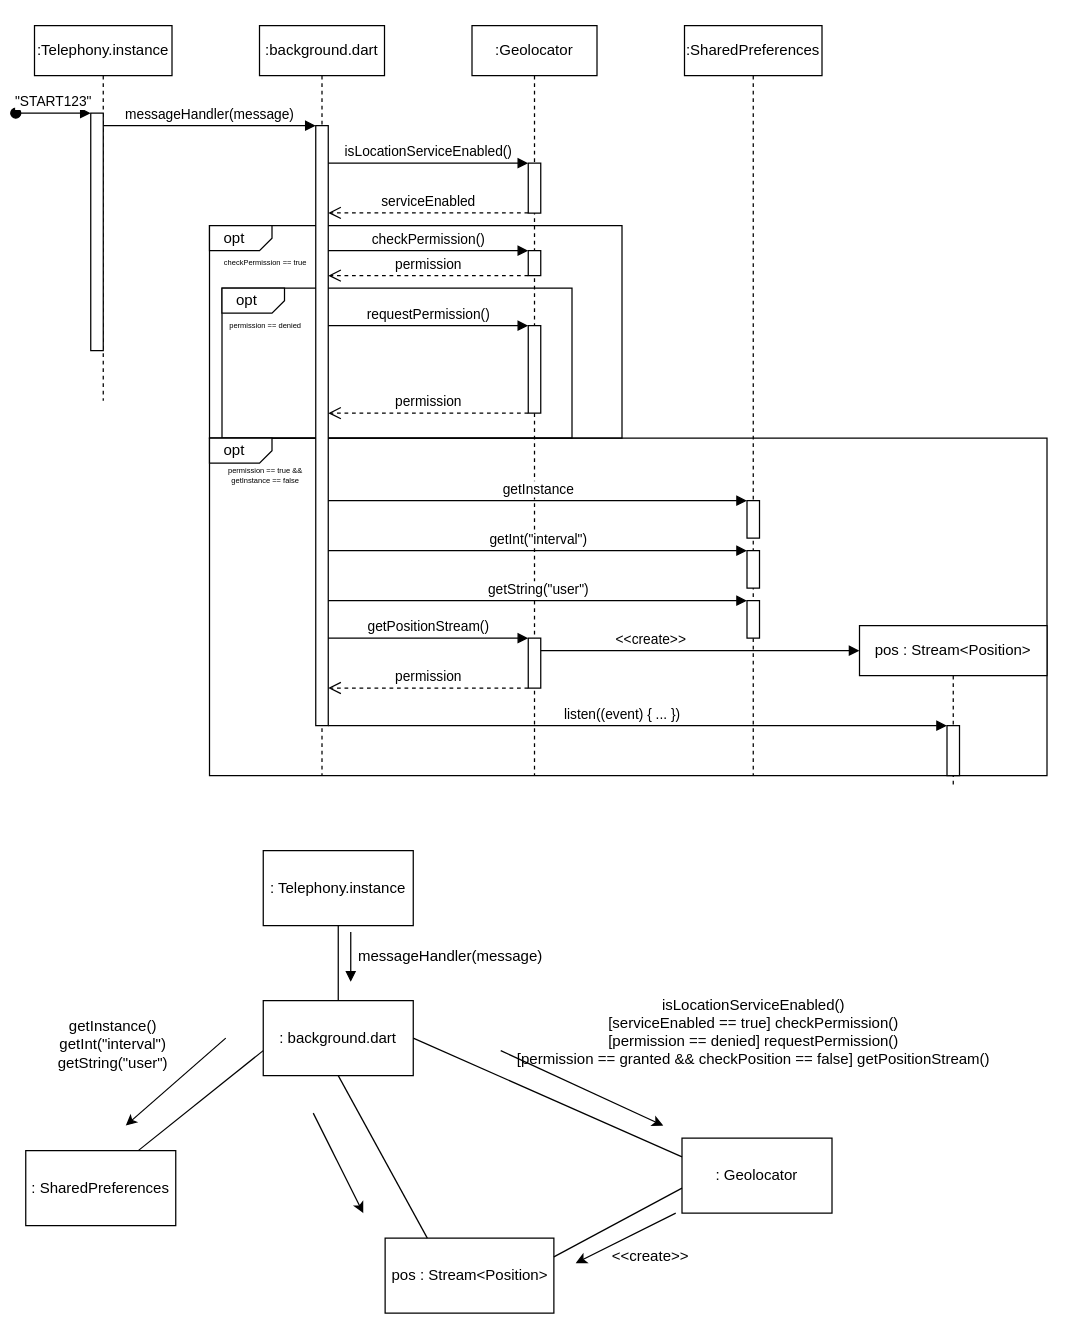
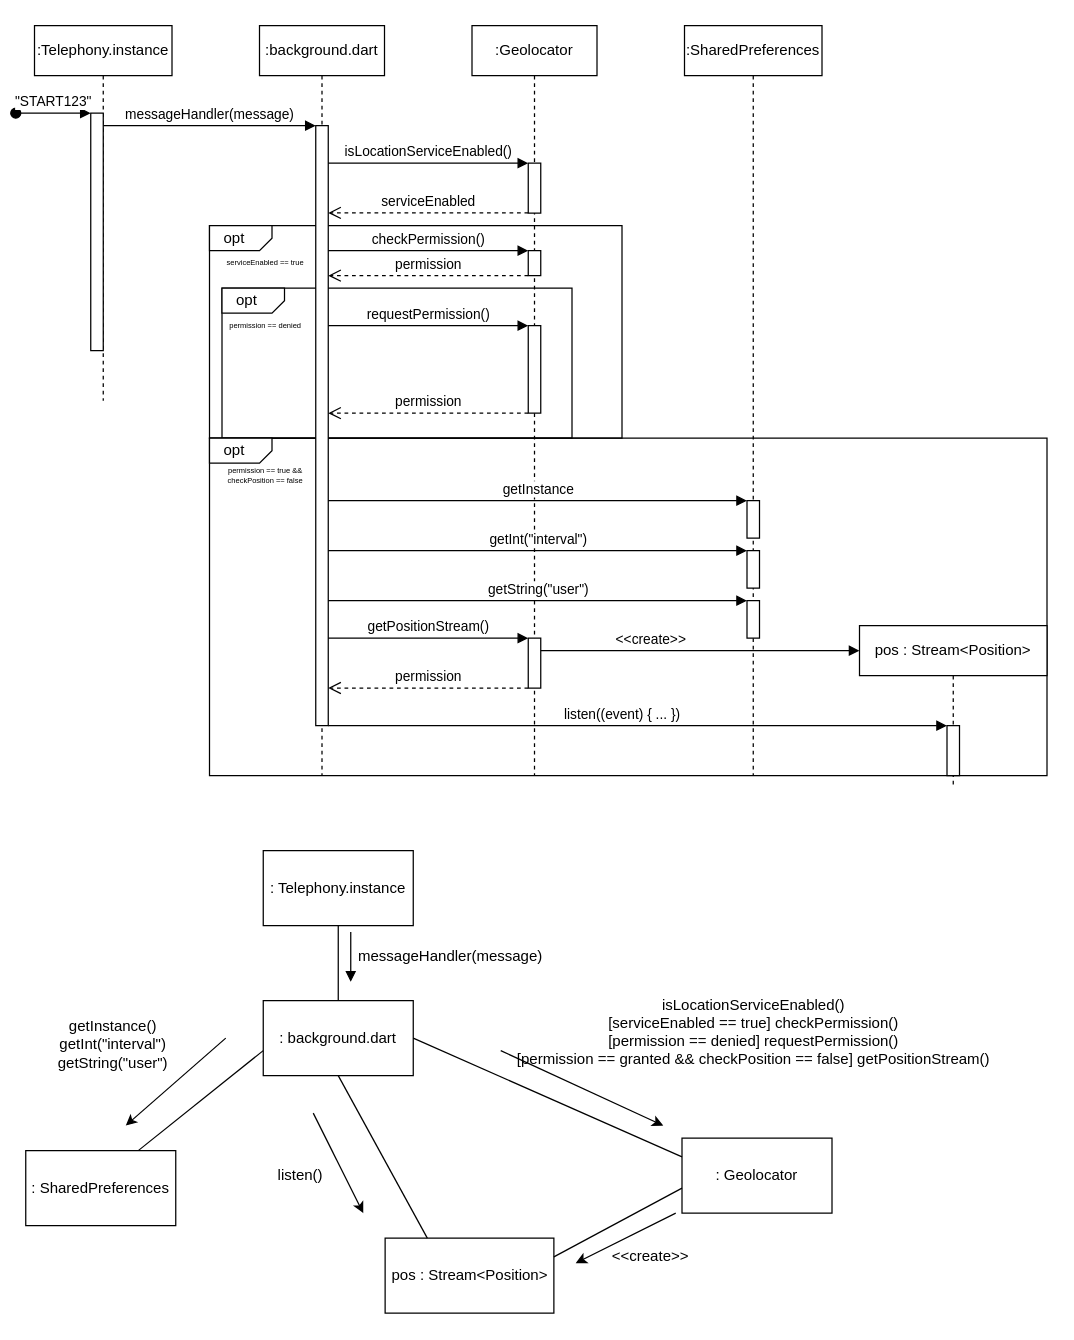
node "checkPermission == true": label "checkPermission == true" -> "serviceEnabled == true"
node "permission == true && getInstance == false": label "permission == true && getInstance == false" -> "permission == true && checkPosition == false"
node "listen()": added
